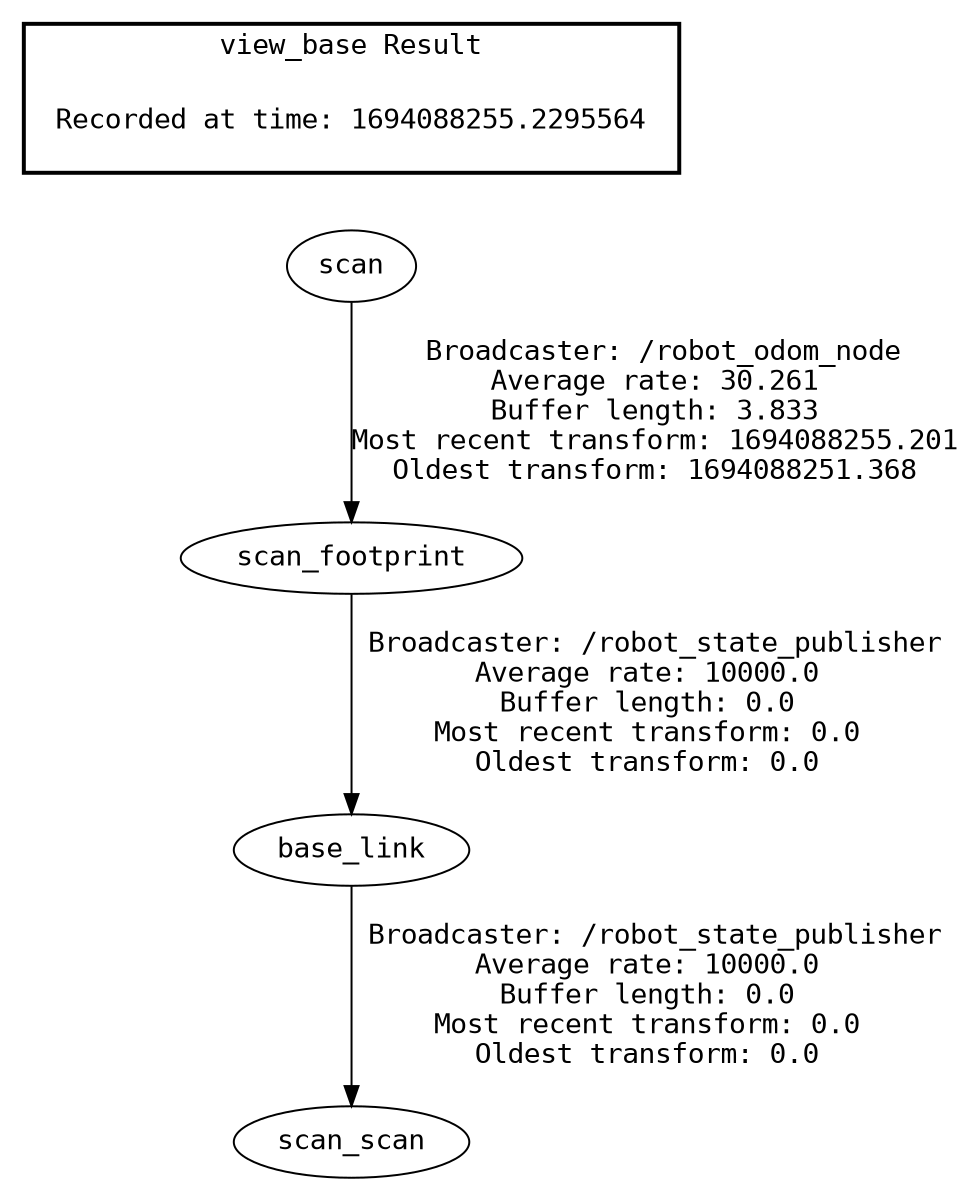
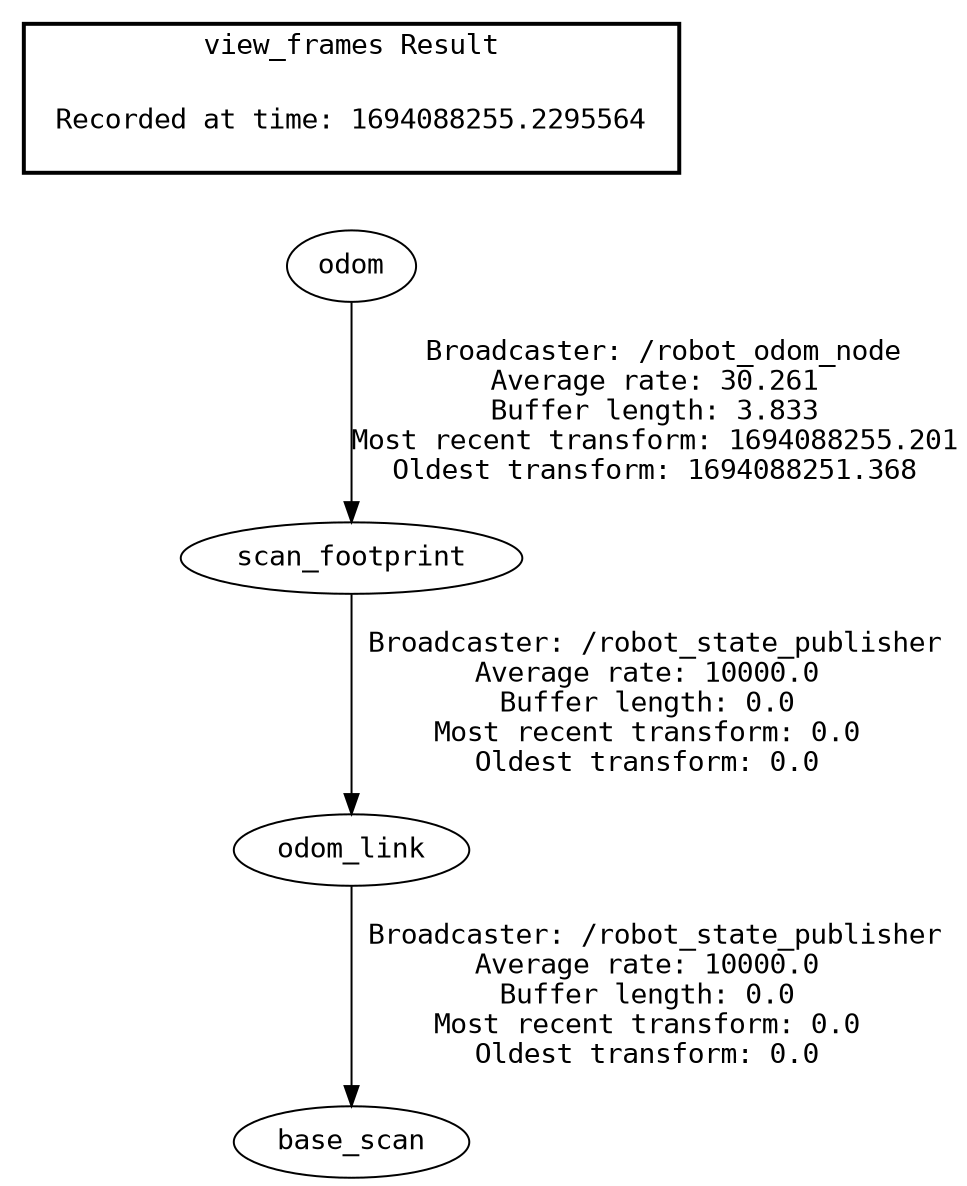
cluster "view_base Result": label "view_base Result" -> "view_frames Result"
node "scan": label "scan" -> "odom"
node "base_link": label "base_link" -> "odom_link"
node "scan_scan": label "scan_scan" -> "base_scan"
